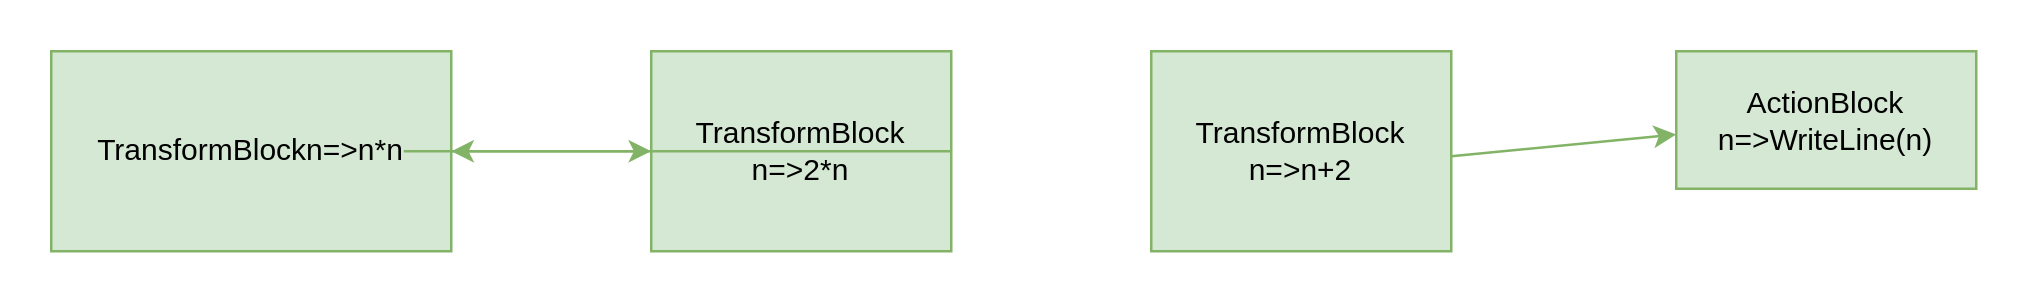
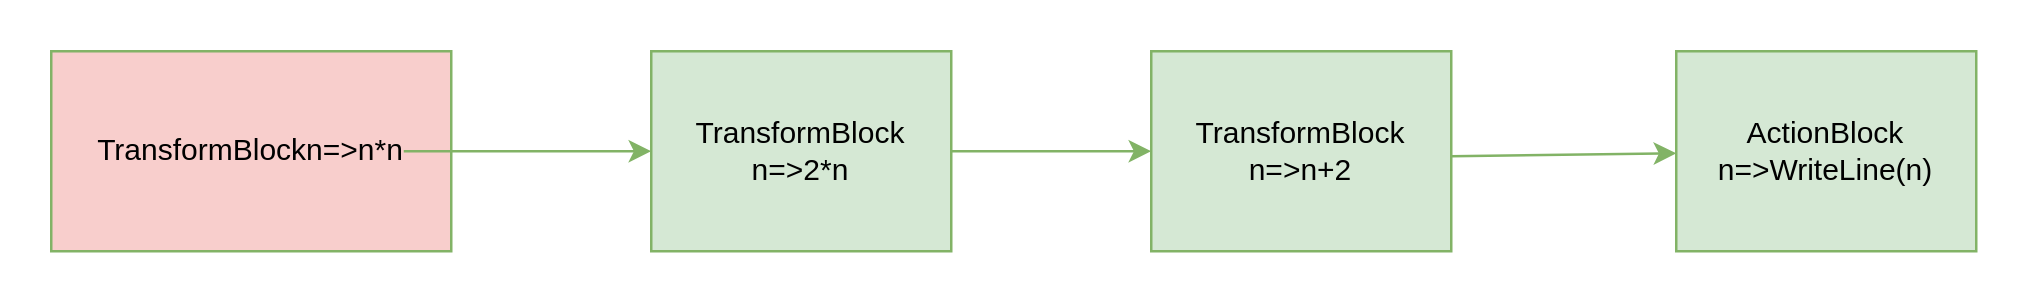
node "ActionBlock n=>WriteLine(n)": size 300x138 -> 300x200
node "TransformBlockn=>n*n": fillcolor #d5e8d4 -> #f8cecc
edge "TransformBlock n=>2*n" -> "TransformBlockn=>n*n": now "TransformBlock n=>2*n" -> "TransformBlock n=>n+2"
